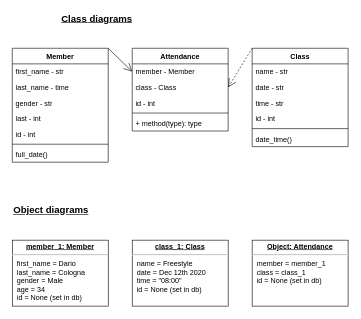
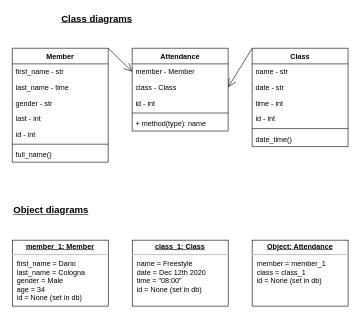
edge "Class" -> "class - Class": style dashed -> solid
node "time - str": label "time - str" -> "time - int"
node "+ method(type): type": label "+ method(type): type" -> "+ method(type): name"
node "full_date()": label "full_date()" -> "full_name()"
